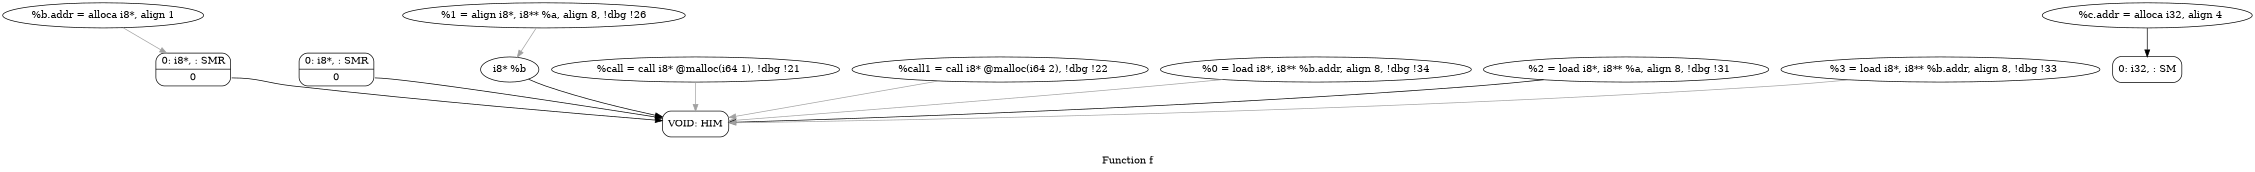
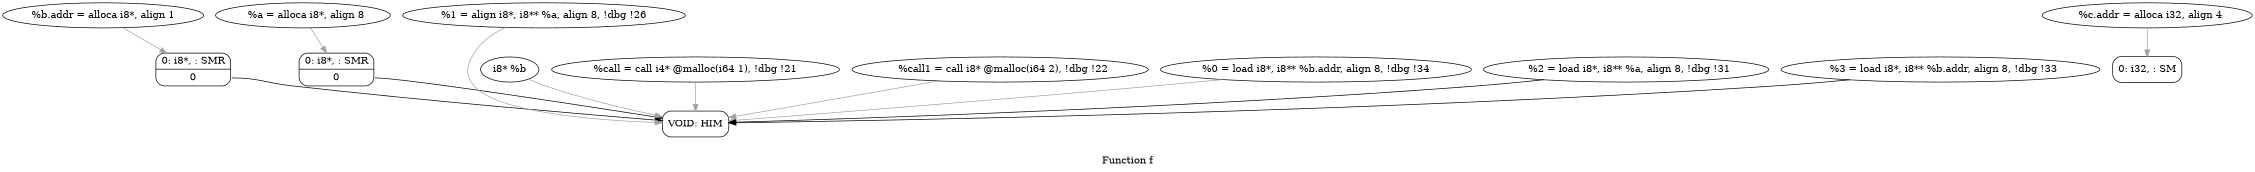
node "%a = alloca i8*, align 8": added
edge "%c.addr = alloca i32, align 4" -> "0: i32, : SM": color black -> gray63
edge "%1 = align i8*, i8** %a, align 8, !dbg !26" -> "i8* %b": now "%1 = align i8*, i8** %a, align 8, !dbg !26" -> "VOID: HIM"
node "%call = call i8* @malloc(i64 1), !dbg !21": label "%call = call i8* @malloc(i64 1), !dbg !21" -> "%call = call i4* @malloc(i64 1), !dbg !21"
edge "i8* %b" -> "VOID: HIM": color black -> gray63
edge "%3 = load i8*, i8** %b.addr, align 8, !dbg !33" -> "VOID: HIM": color gray63 -> black
